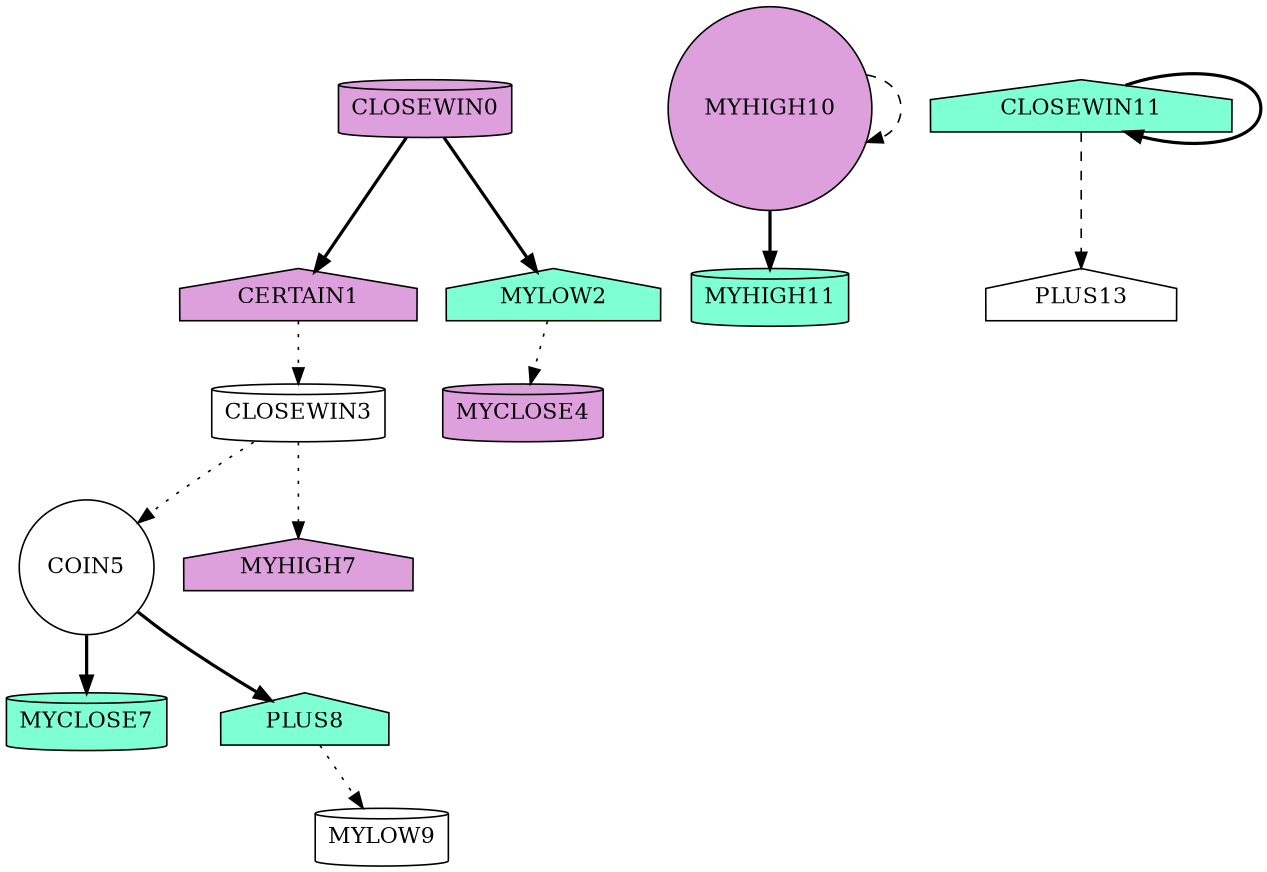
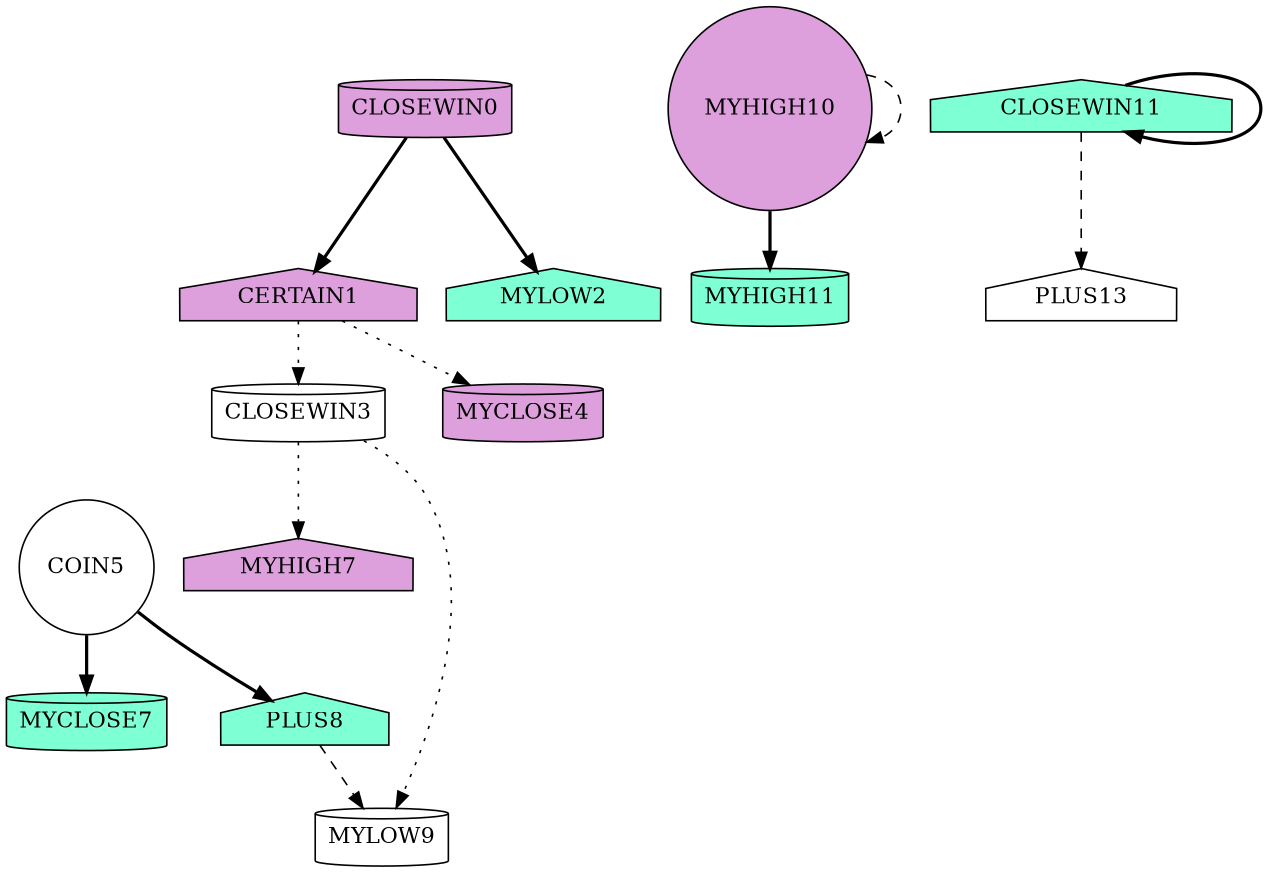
edge "MYLOW2" -> "MYCLOSE4": now "CERTAIN1" -> "MYCLOSE4"
edge "CLOSEWIN3" -> "COIN5": now "CLOSEWIN3" -> "MYLOW9"
edge "PLUS8" -> "MYLOW9": style dotted -> dashed
